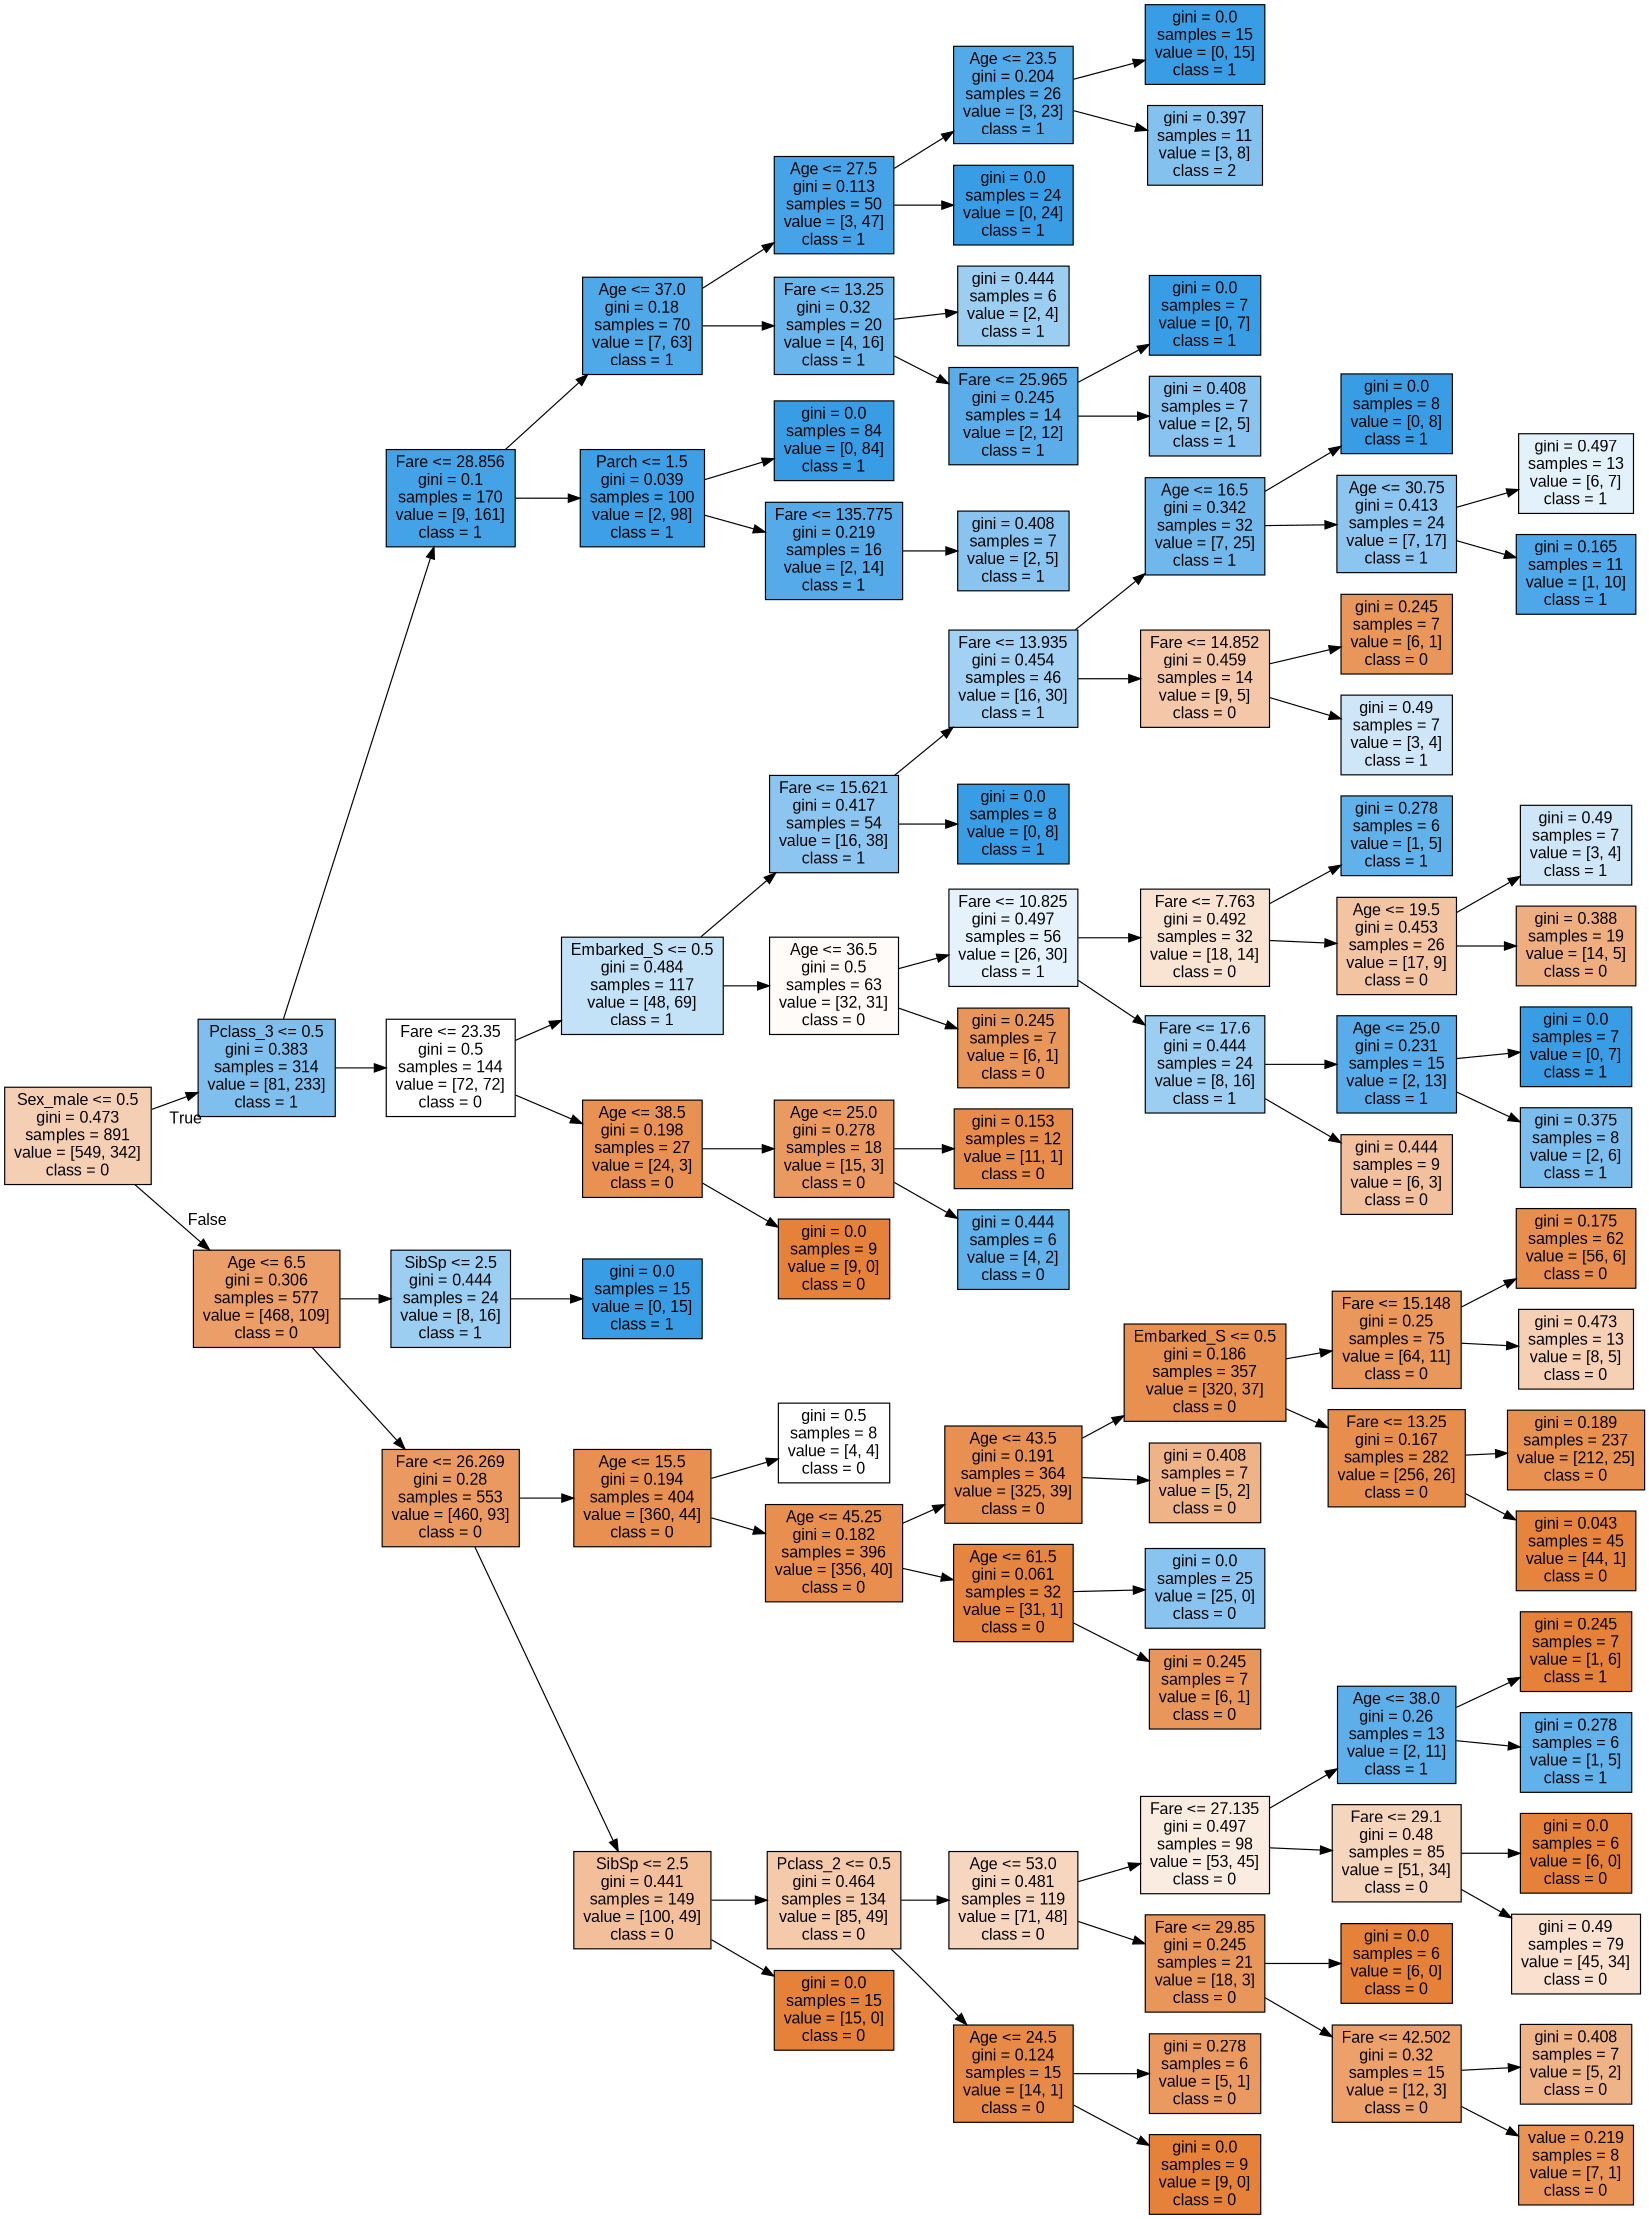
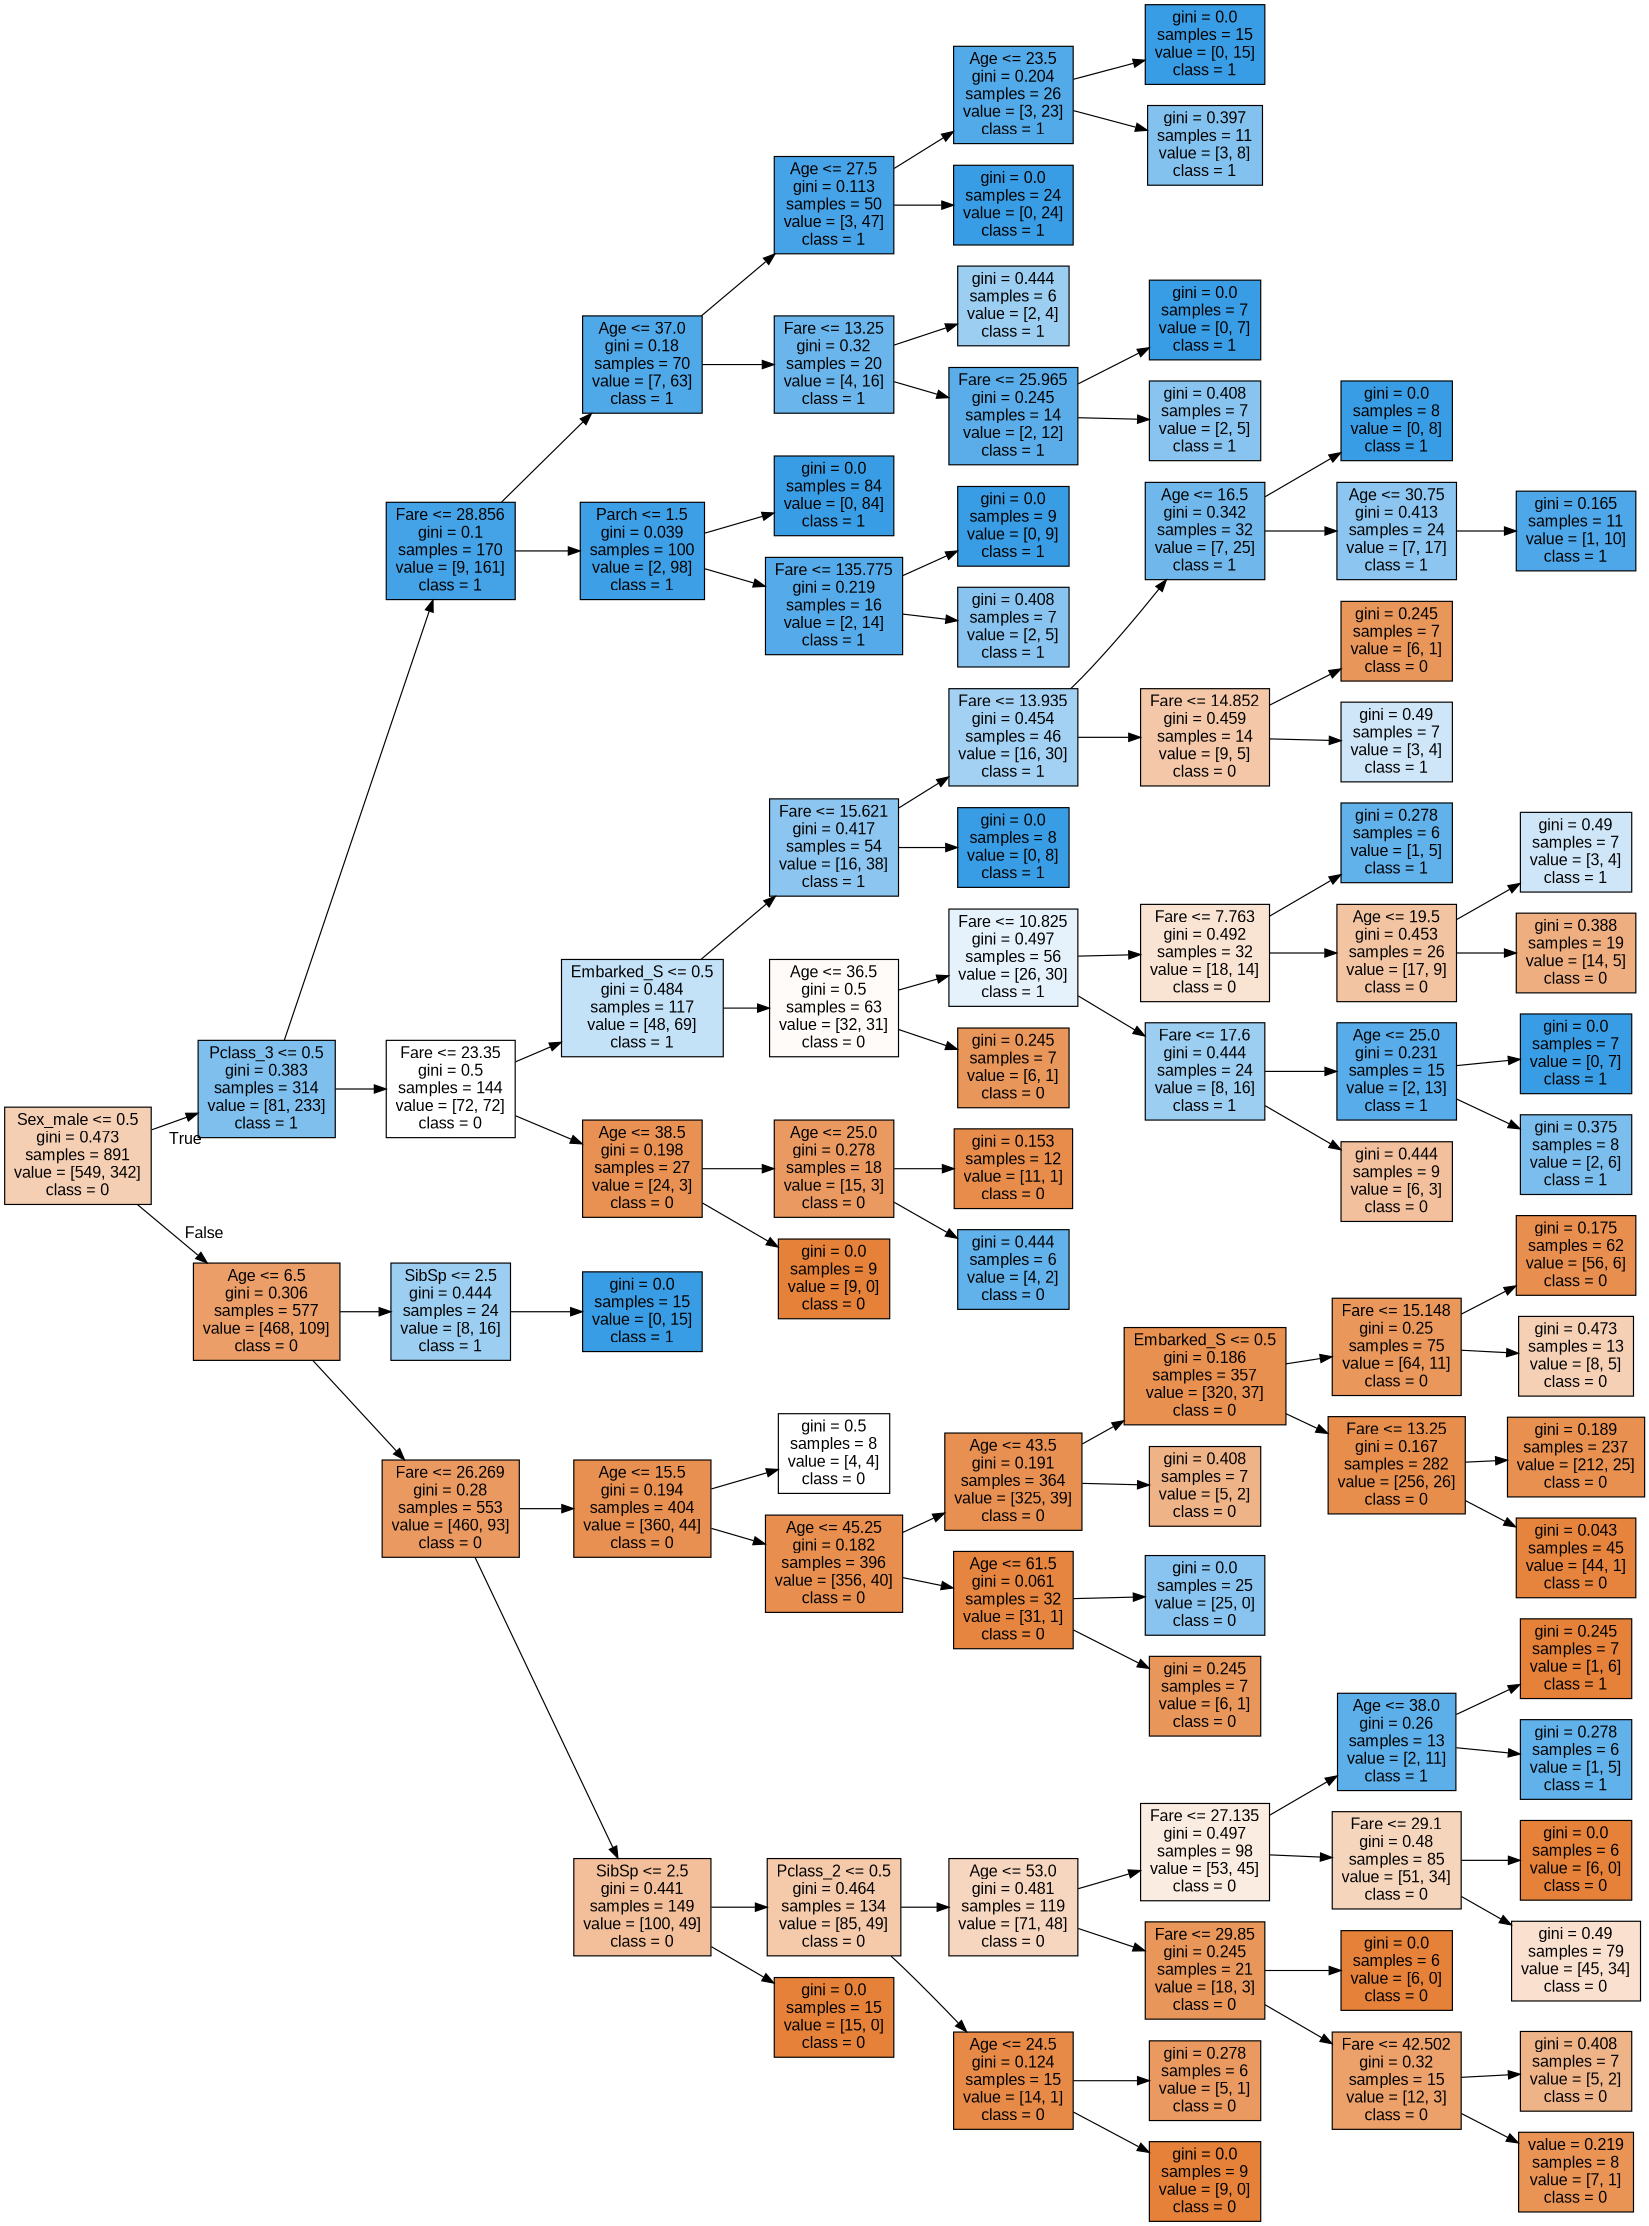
node "gini = 0.397 samples = 11 value = [3, 8] class = 2": label "gini = 0.397 samples = 11 value = [3, 8] class = 2" -> "gini = 0.397 samples = 11 value = [3, 8] class = 1"
node "gini = 0.497 samples = 13 value = [6, 7] class = 1": removed
node "gini = 0.0 samples = 9 value = [0, 9] class = 1": added
